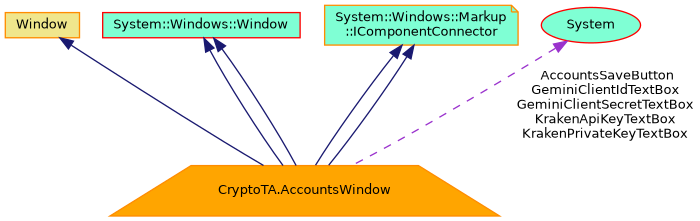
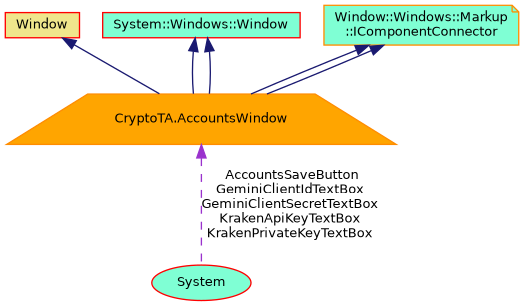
node "Window": color darkorange -> red
node "System::Windows::Markup ::IComponentConnector": label "System::Windows::Markup ::IComponentConnector" -> "Window::Windows::Markup ::IComponentConnector"
edge "CryptoTA.AccountsWindow" -> "System": reversed
